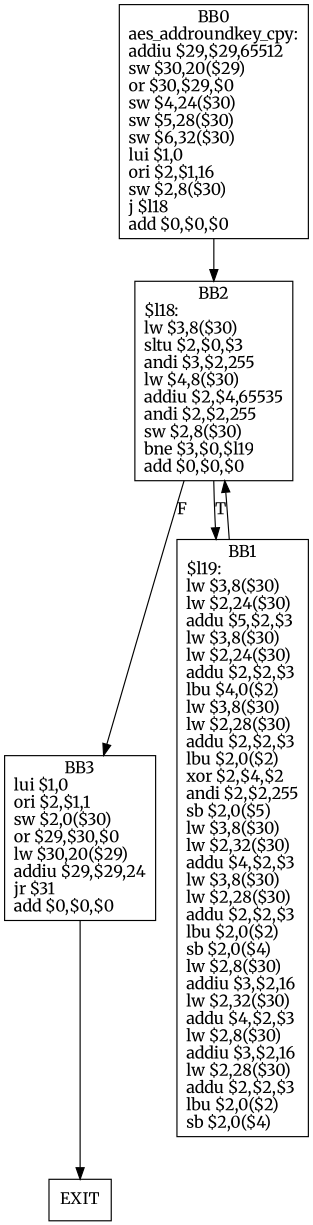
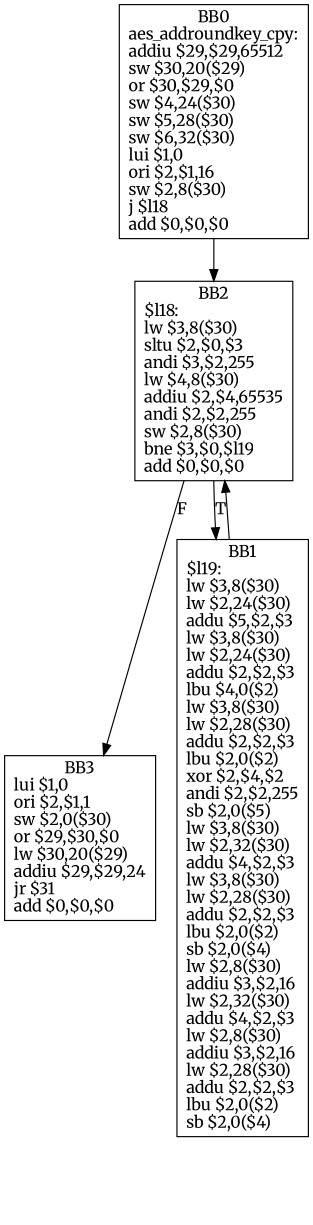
node "EXIT": removed
